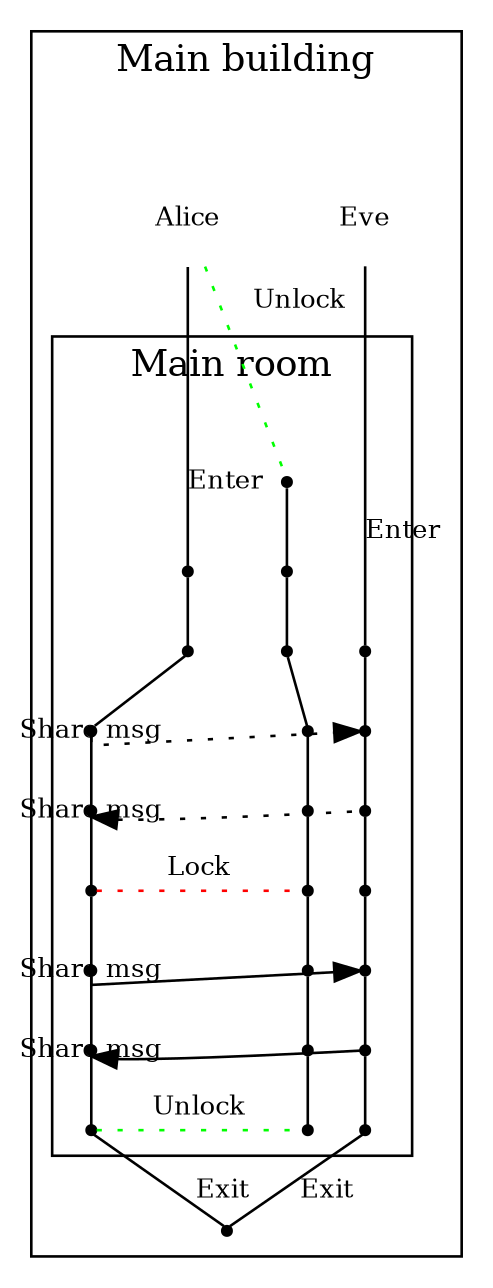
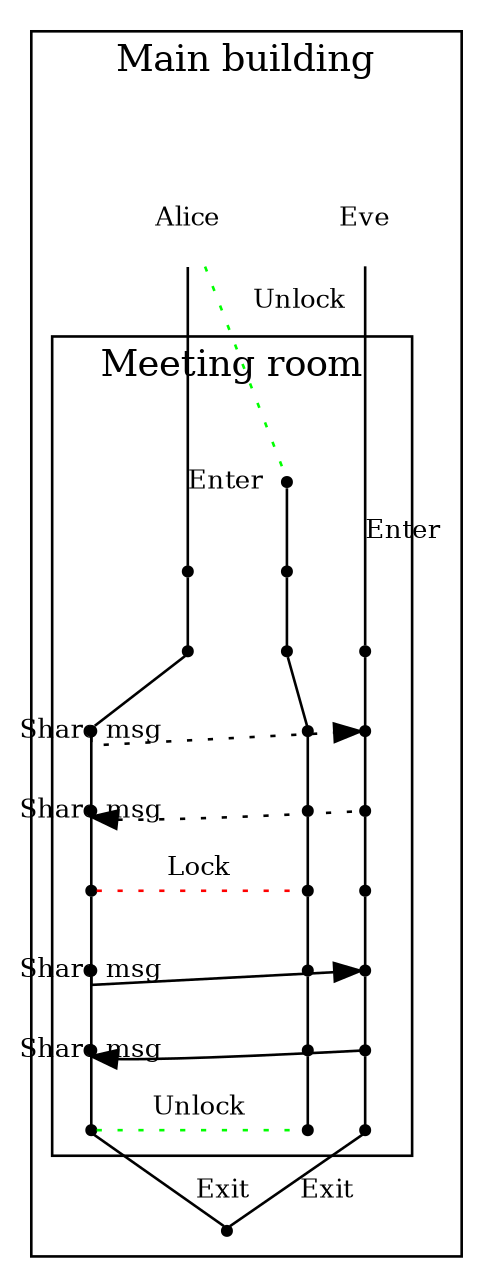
cluster "Main room": label "Main room" -> "Meeting room"
